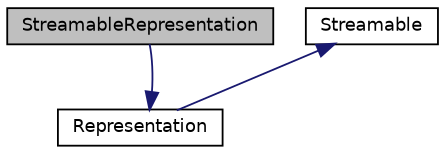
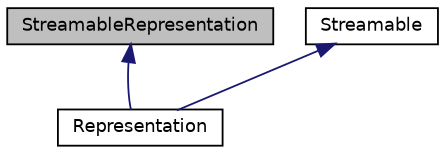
edge "StreamableRepresentation" -> "Representation": reversed
